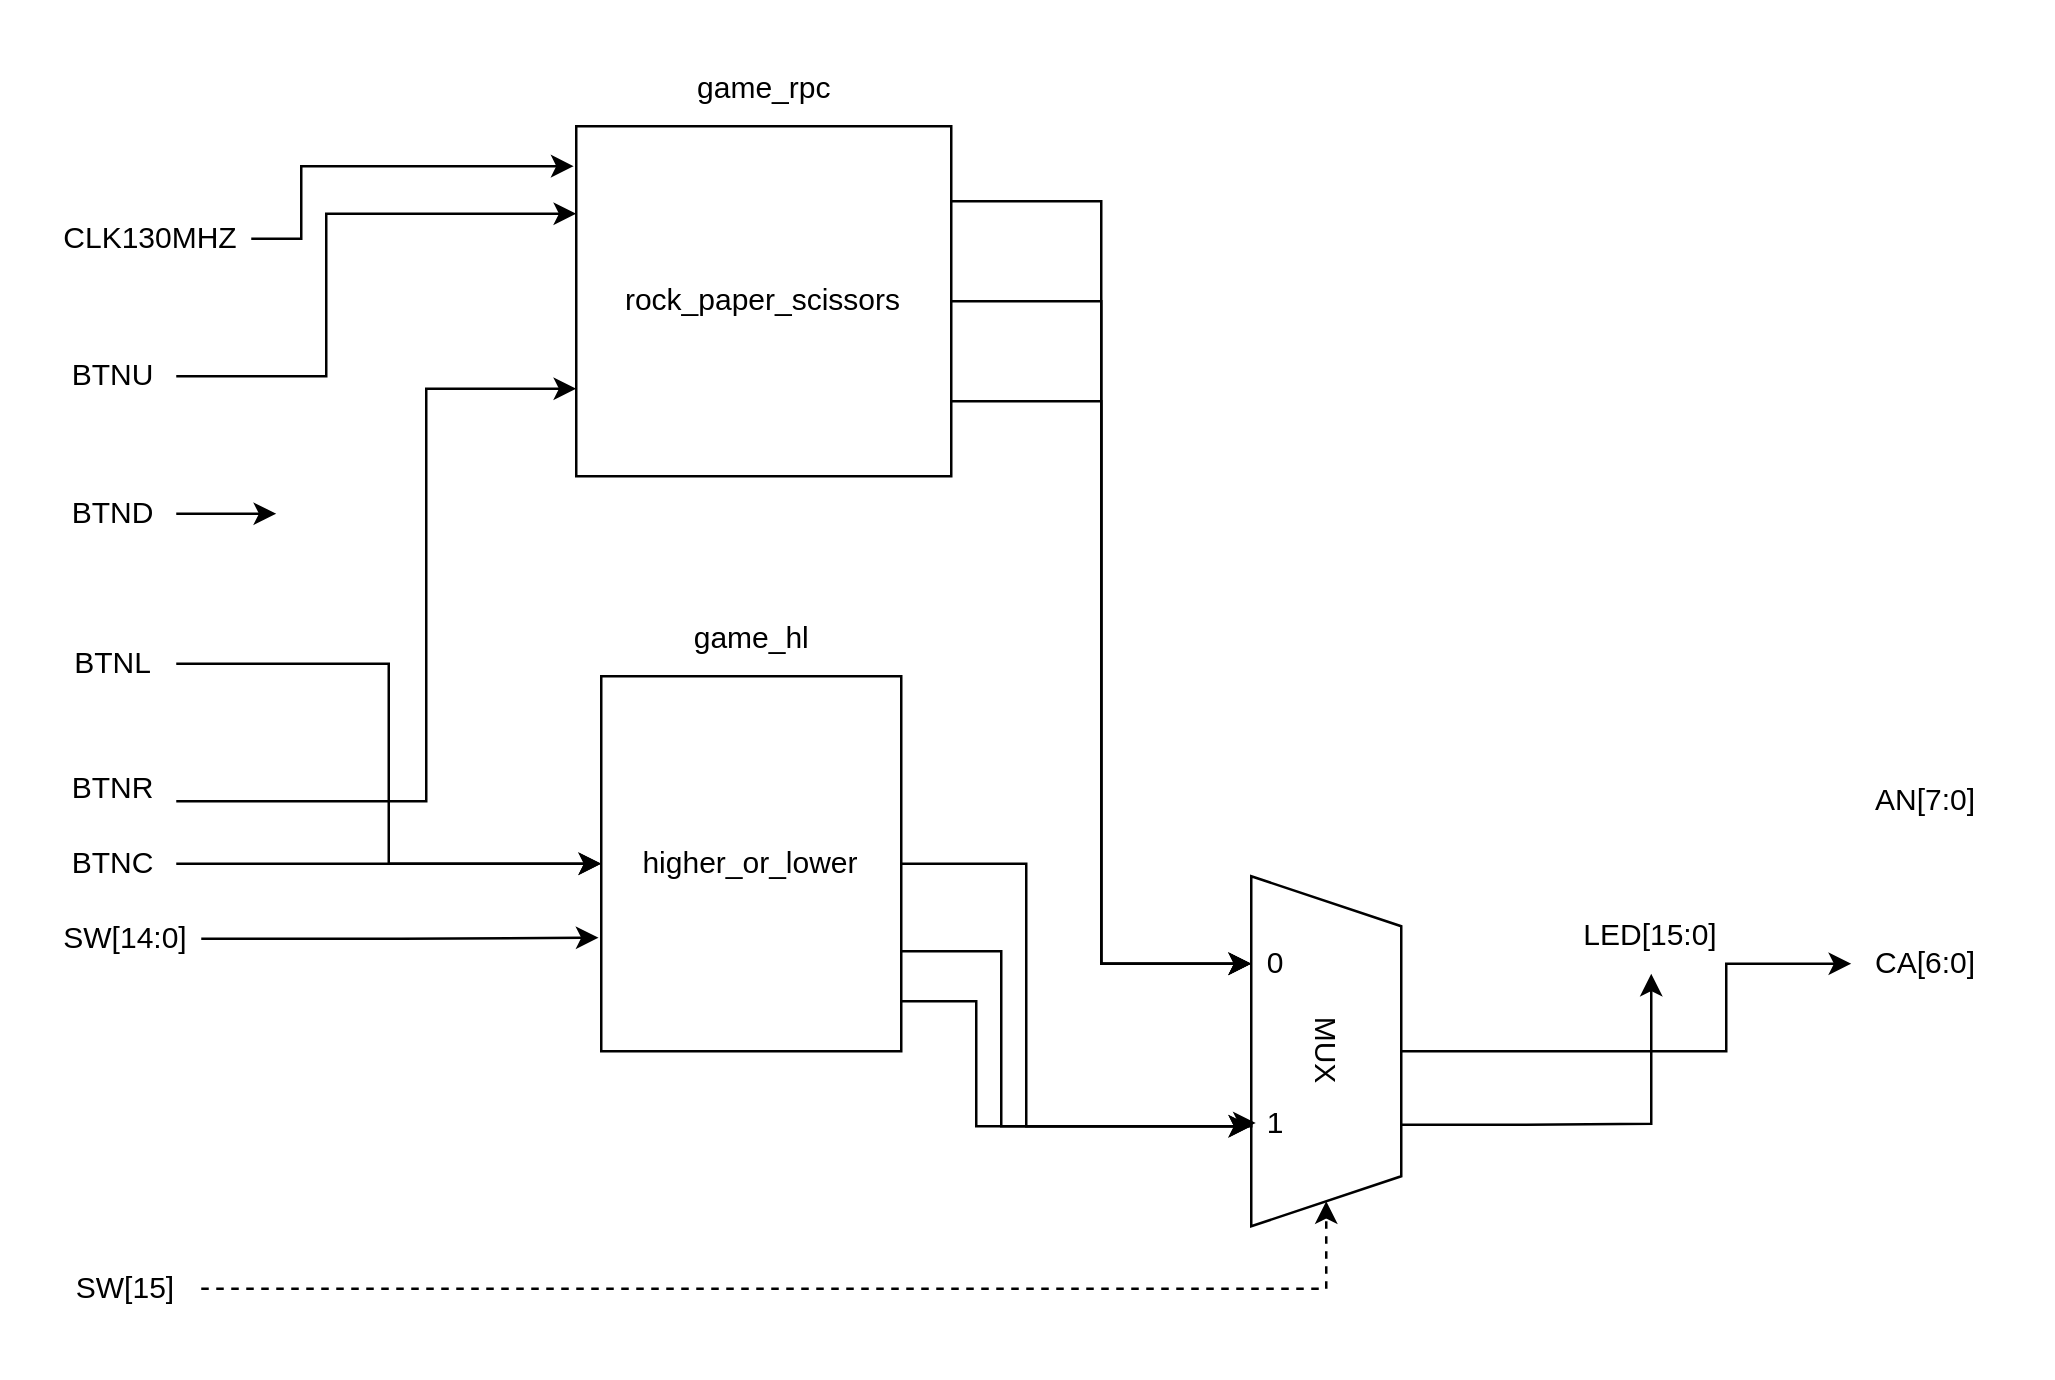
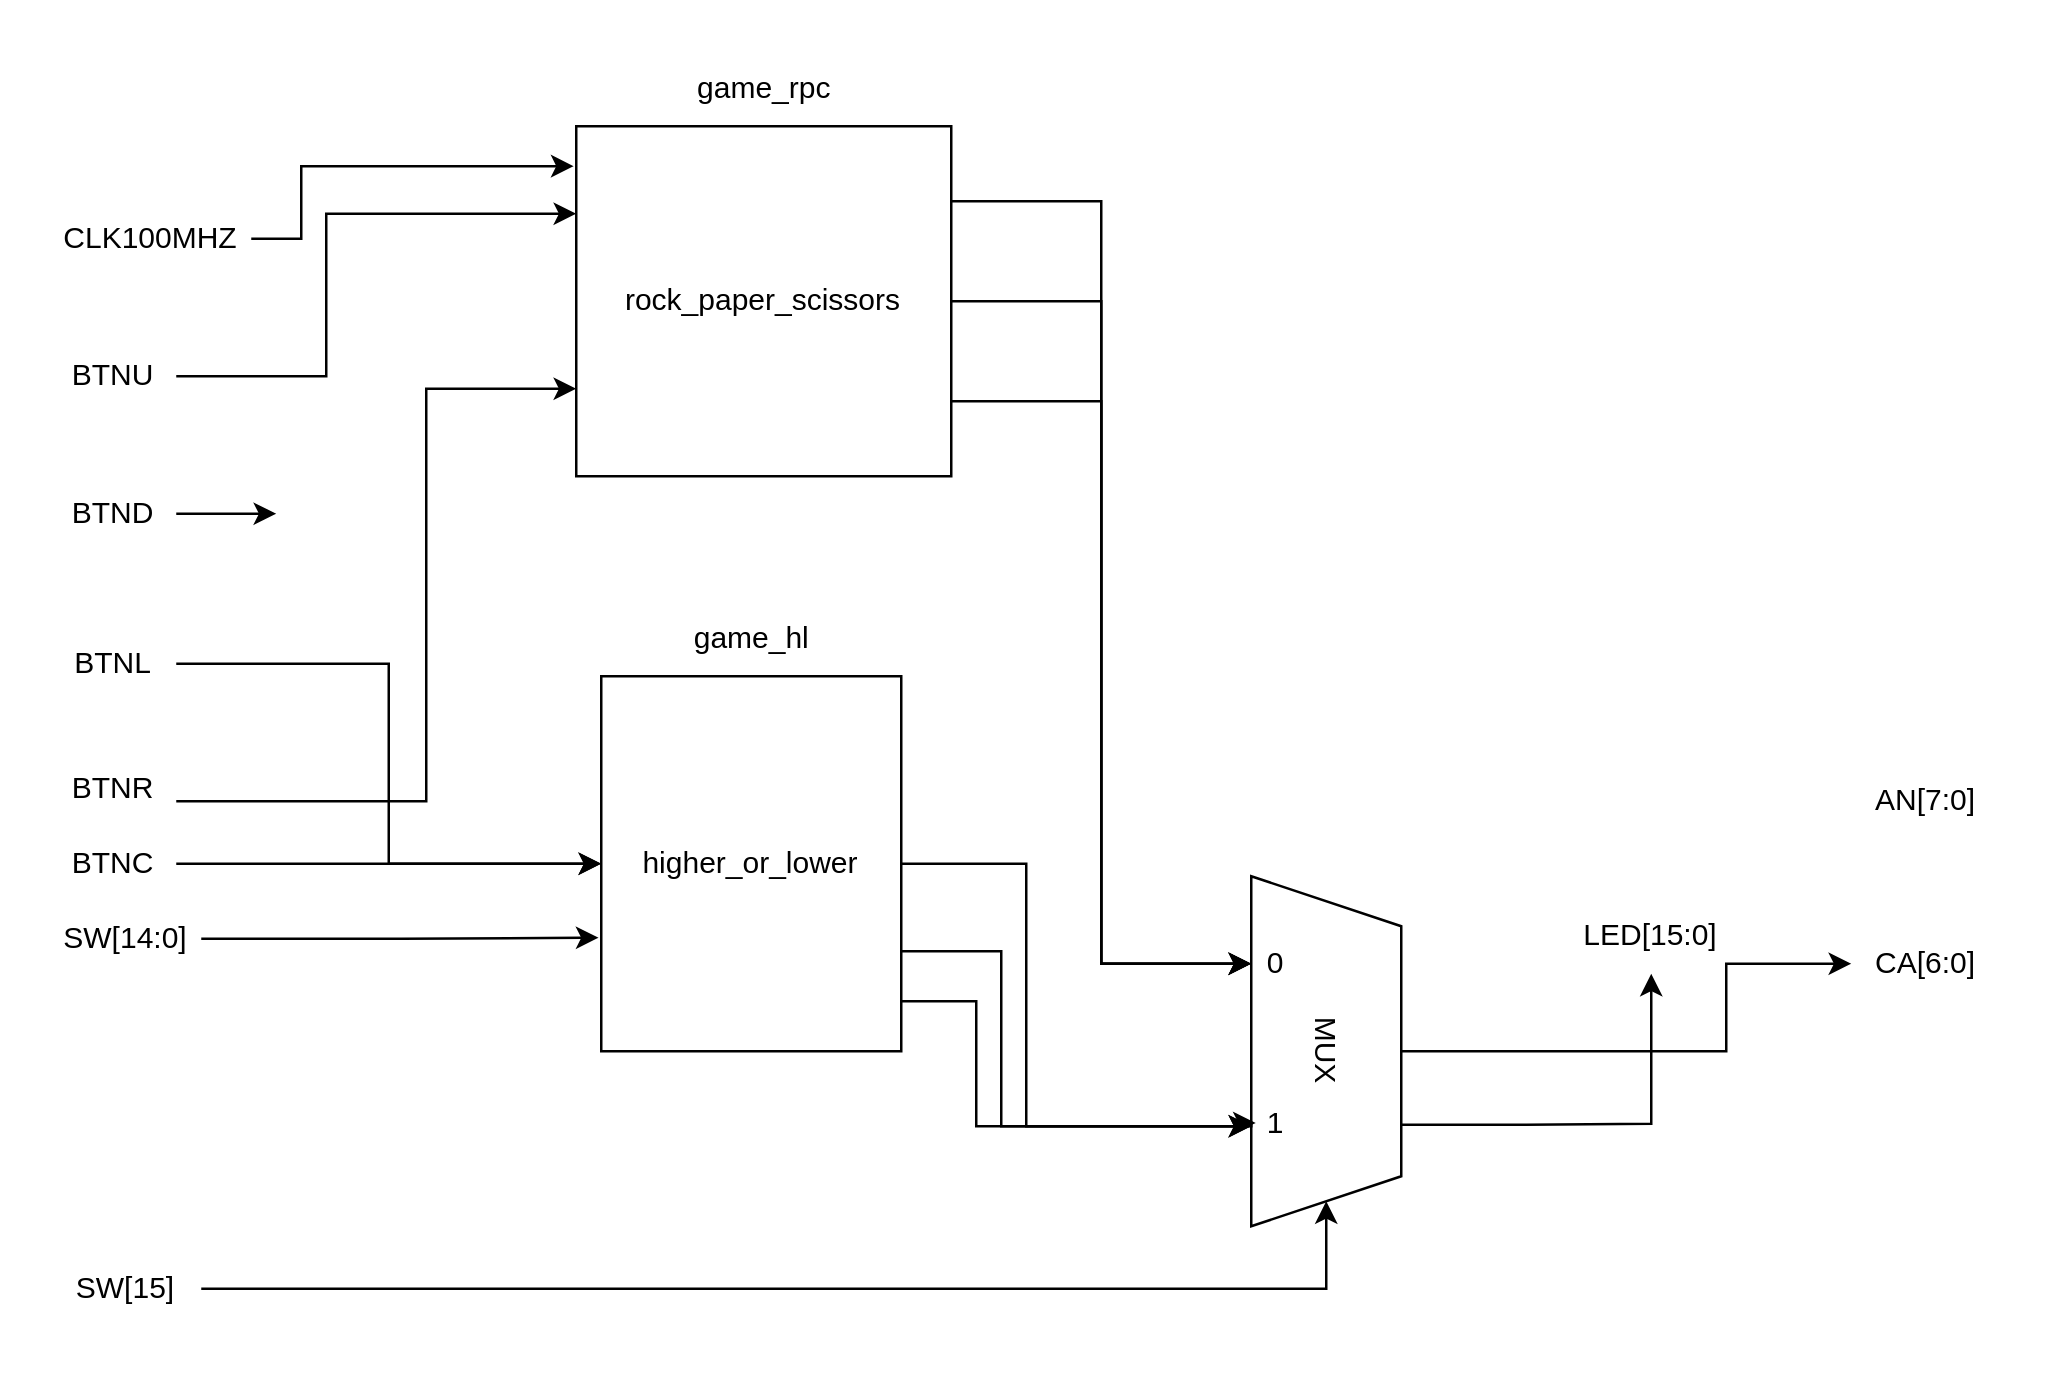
node "CLK130MHZ": label "CLK130MHZ" -> "CLK100MHZ"
edge "SW[15]" -> "MUX": style dashed -> solid
